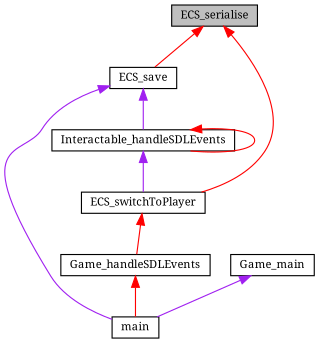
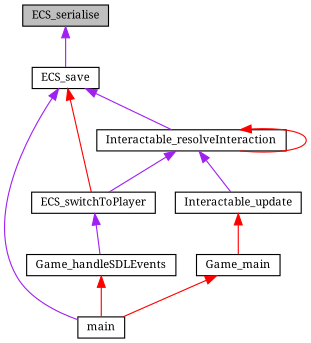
edge "ECS_save" -> "ECS_serialise": color red -> purple
edge "ECS_switchToPlayer" -> "ECS_serialise": now "ECS_switchToPlayer" -> "ECS_save"
node "Interactable_handleSDLEvents": label "Interactable_handleSDLEvents" -> "Interactable_resolveInteraction"
node "Interactable_update": added
edge "Game_handleSDLEvents" -> "ECS_switchToPlayer": color red -> purple
edge "main" -> "Game_main": color purple -> red
